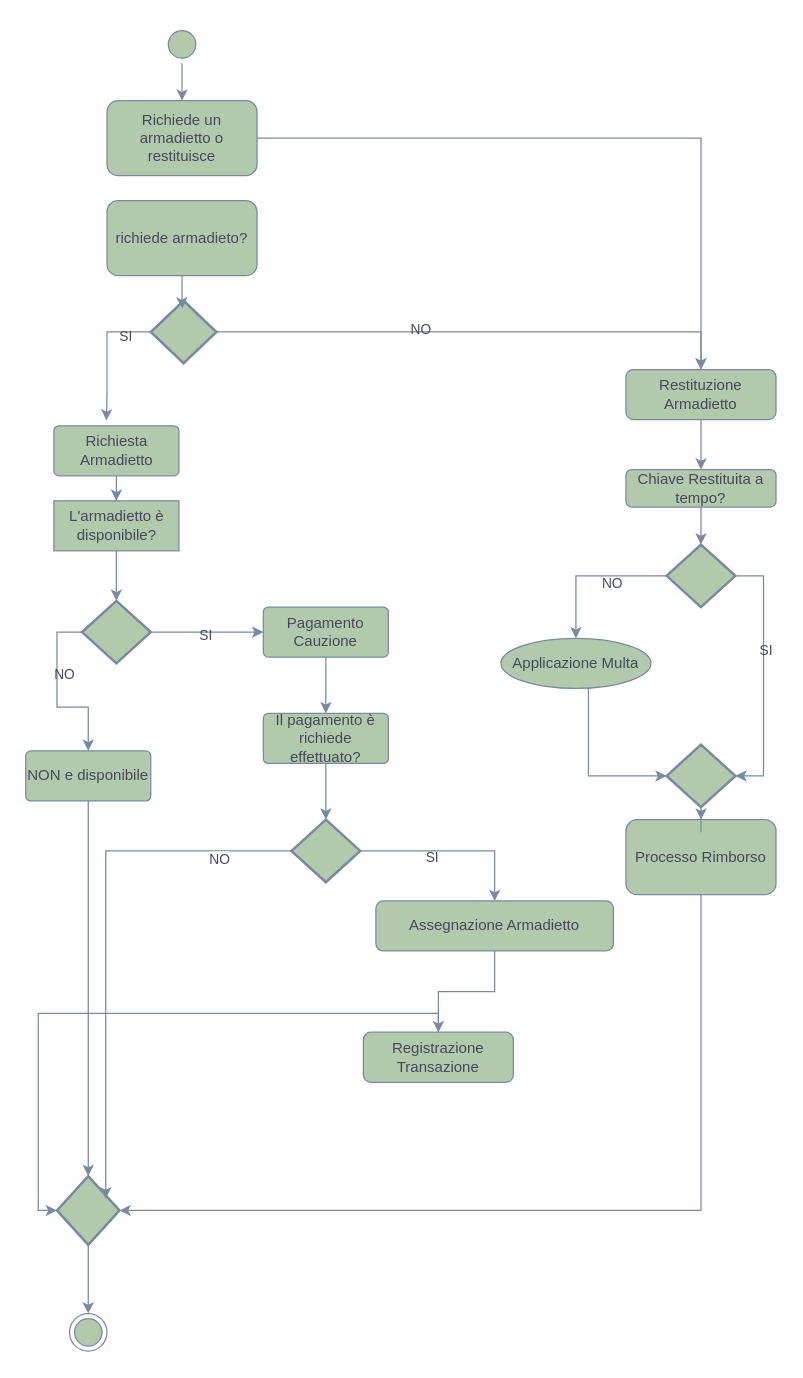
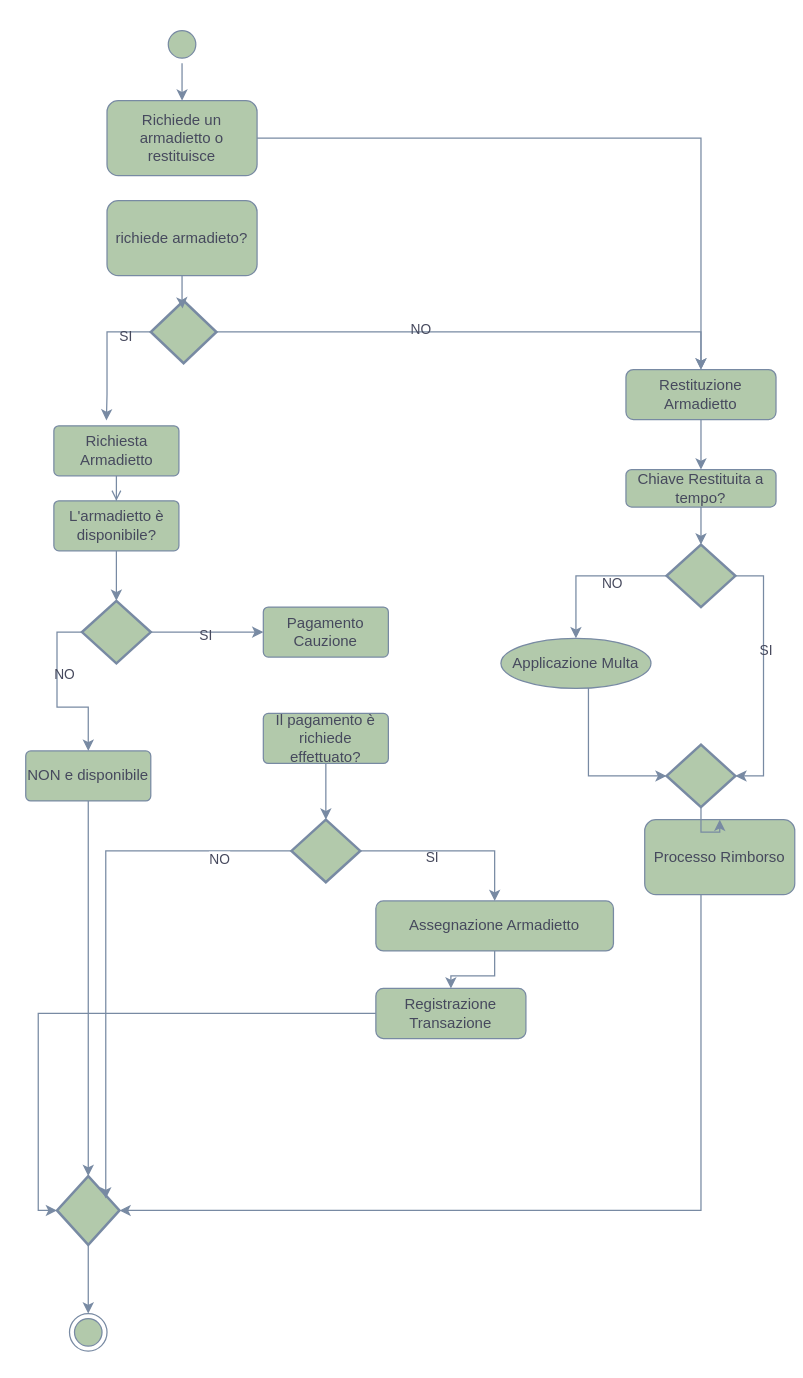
edge "Richiesta Armadietto" -> "L'armadietto è disponibile?": arrowhead classic -> open
node "L'armadietto è disponibile?": shape rectangle -> rounded rectangle
edge "Pagamento Cauzione" -> "Il pagamento è richiede effettuato?": removed
node "Processo Rimborso": moved (701, 857) -> (719, 857)
node "Registrazione Transazione": moved (438, 1057) -> (451, 1013)
